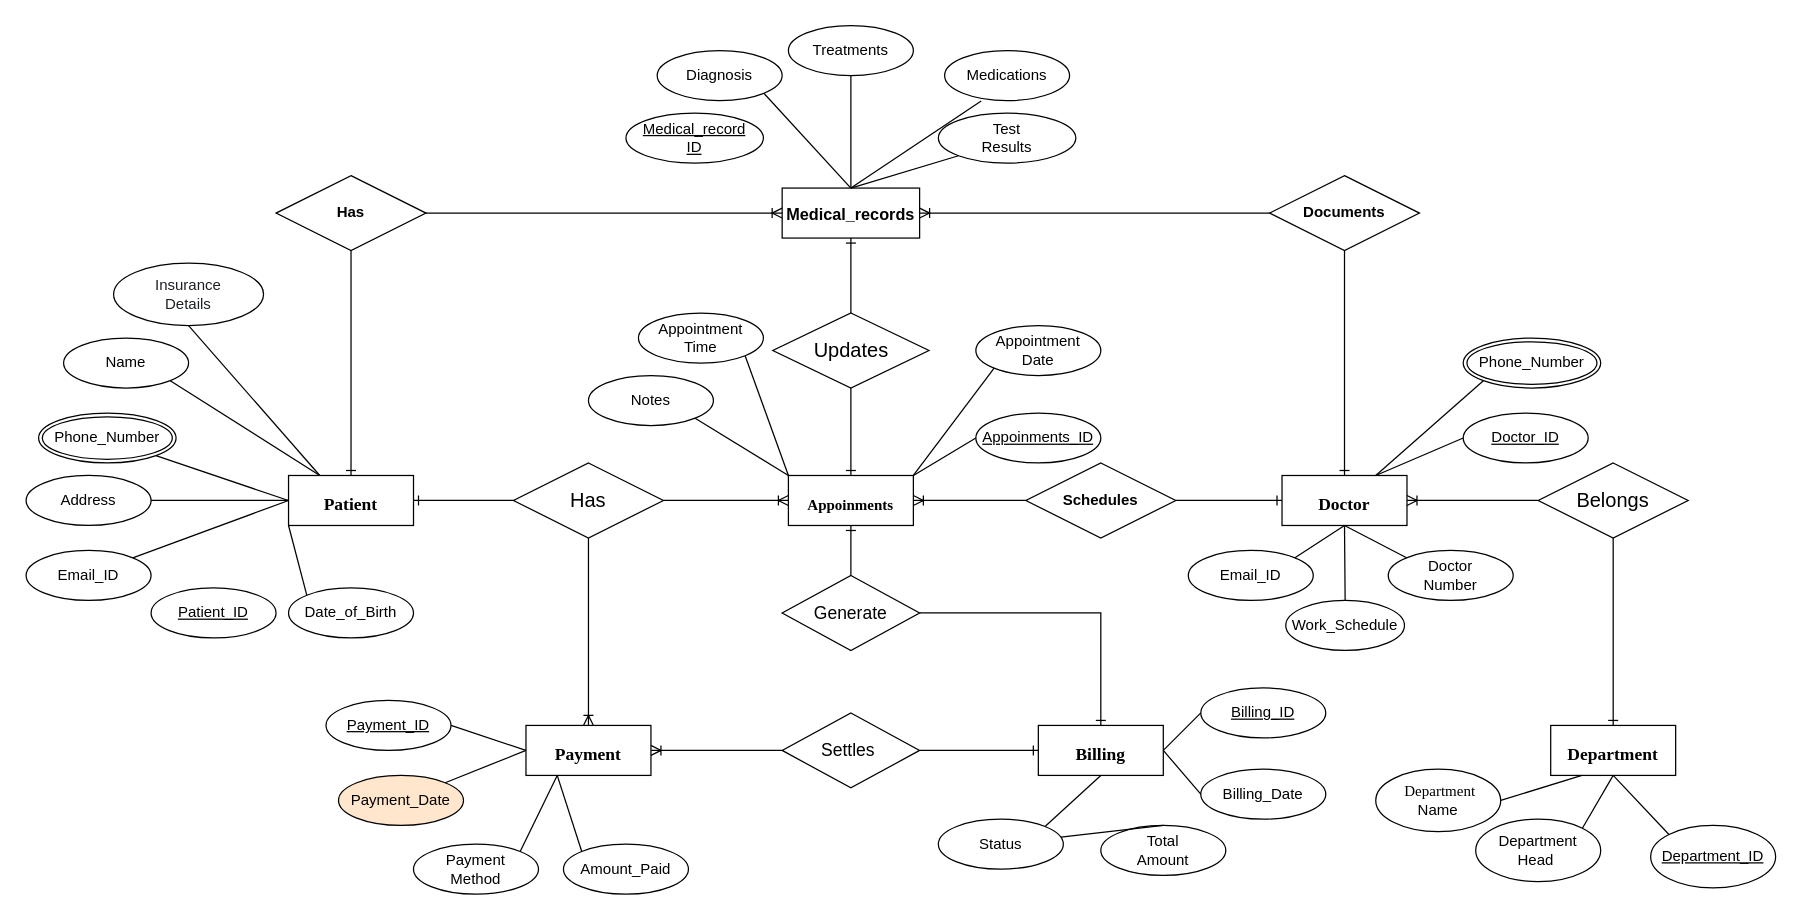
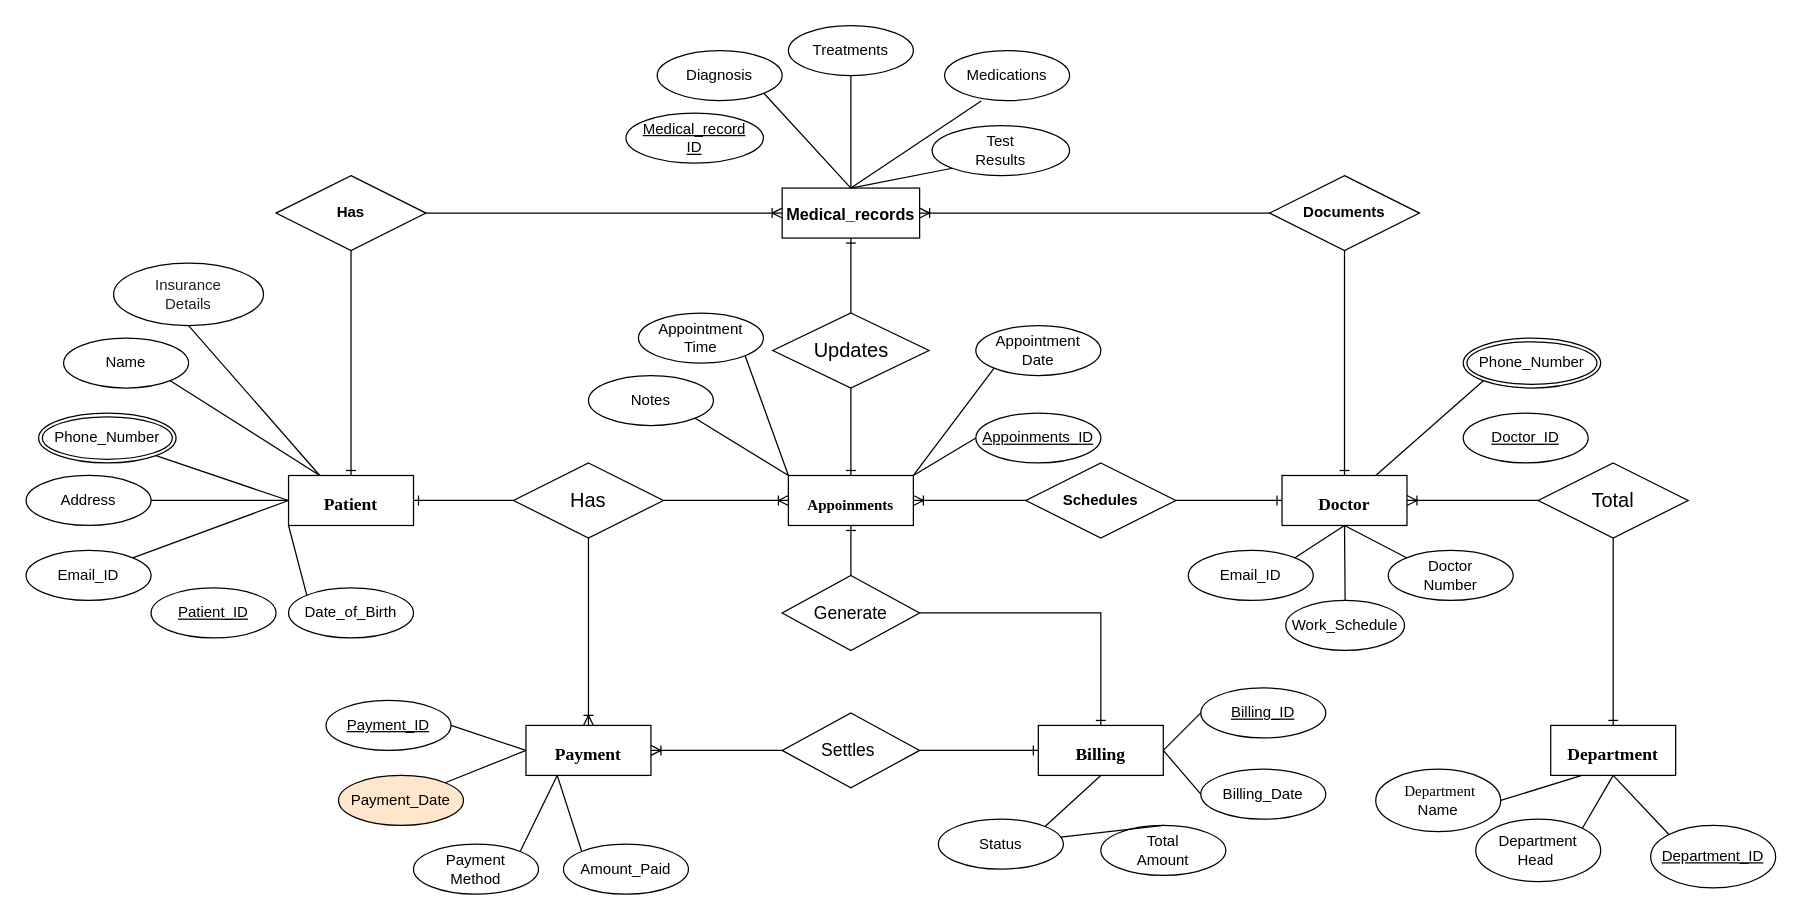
node "Test Results": moved (1007, 138) -> (1001, 151)
edge "Doctor_ID" -- "Doctor": removed
node "Belongs": label "Belongs" -> "Total"
